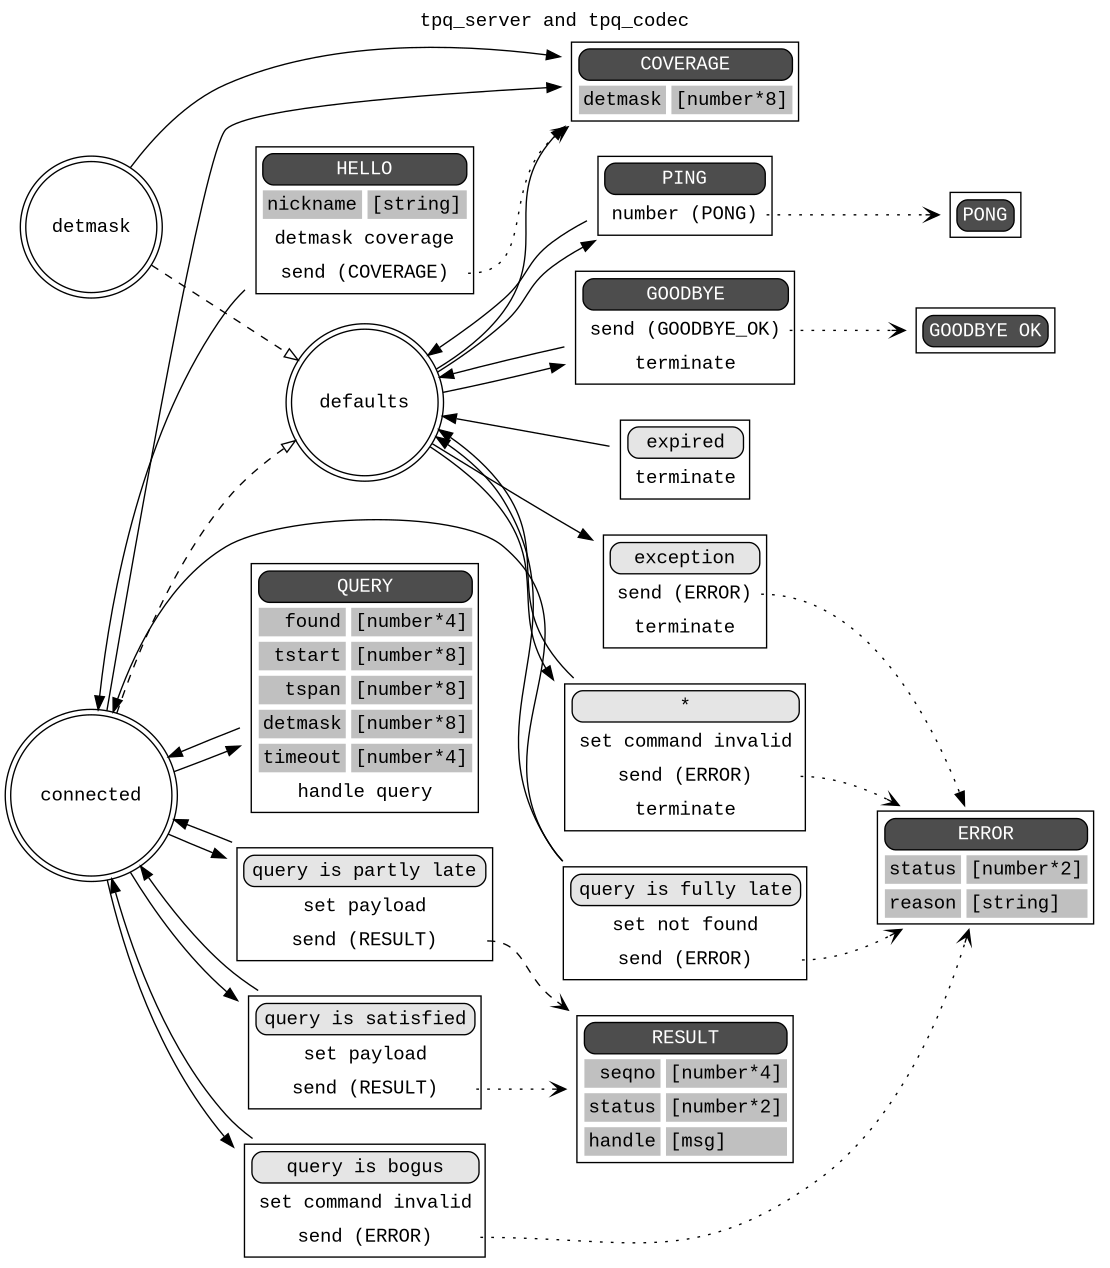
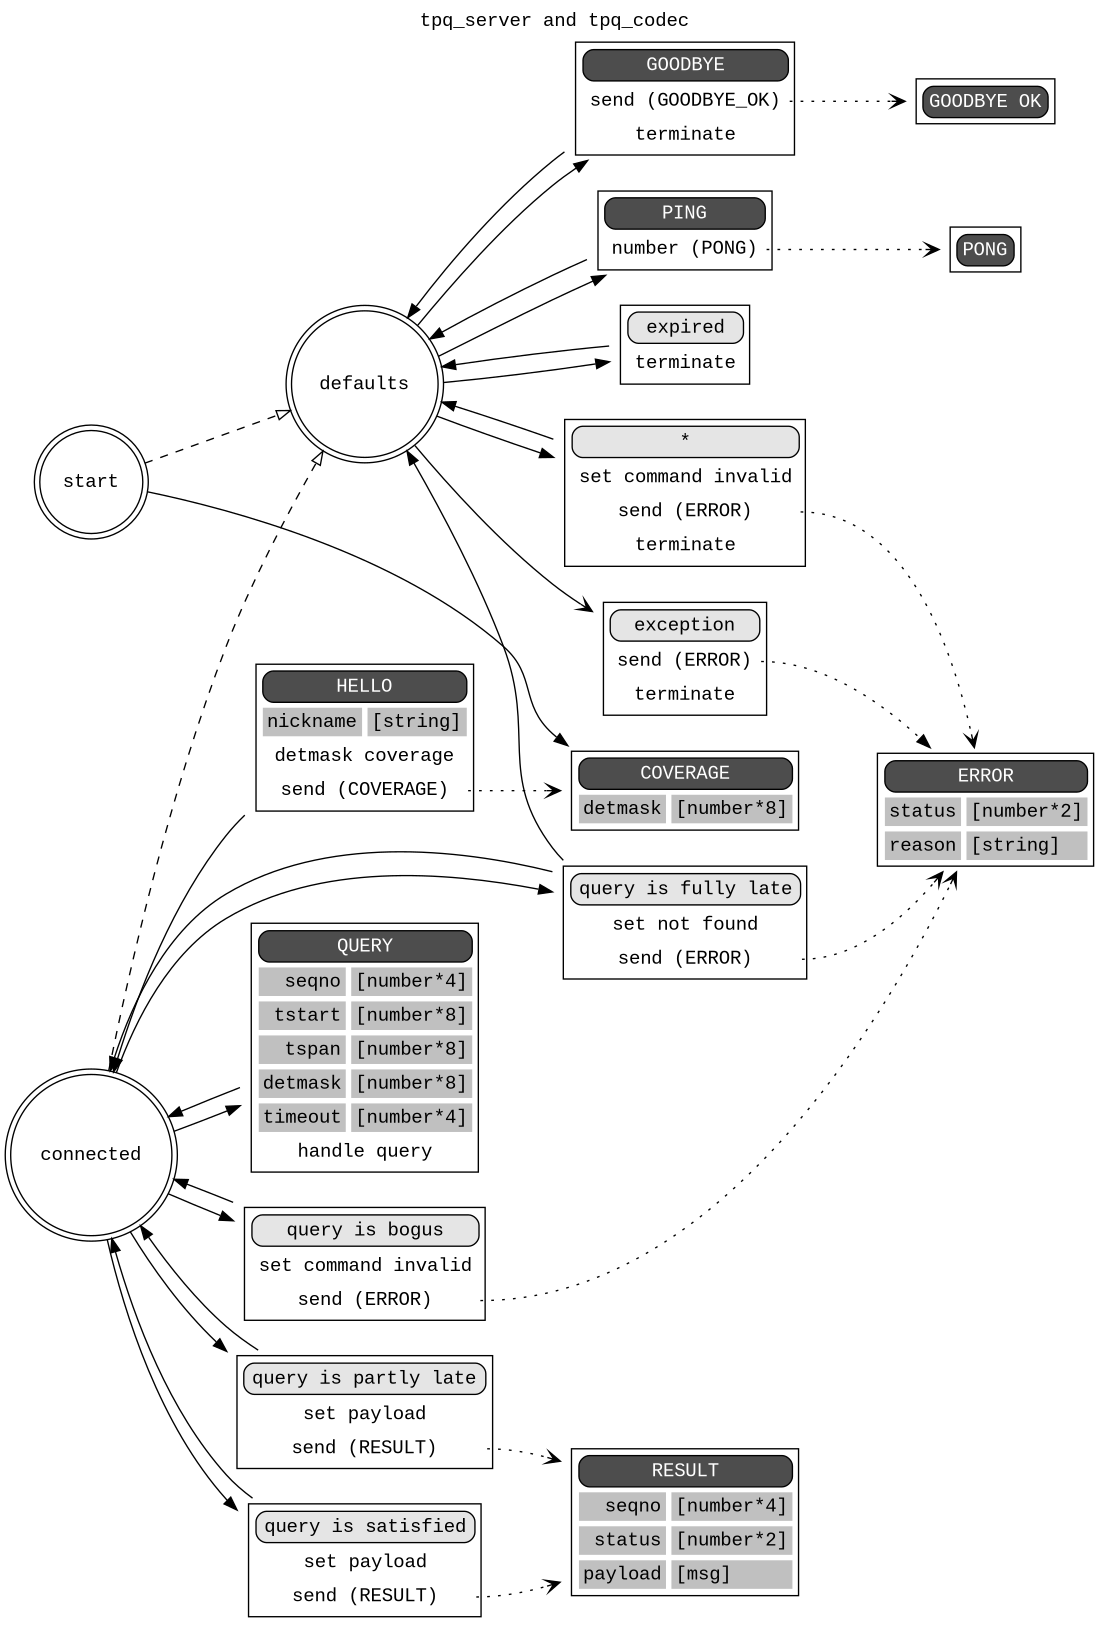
node "detmask": label "detmask" -> "start"
edge "defaults" -> "COVERAGE": now "defaults" -> "expired"
edge "connected" -> "COVERAGE": now "connected" -> "query is fully late"
edge "defaults" -> "exception": arrowhead normal -> ovee
node "QUERY": text "found" -> "seqno"
edge "query is partly late" -> "RESULT": style dashed -> dotted
node "RESULT": text "handle" -> "payload"
